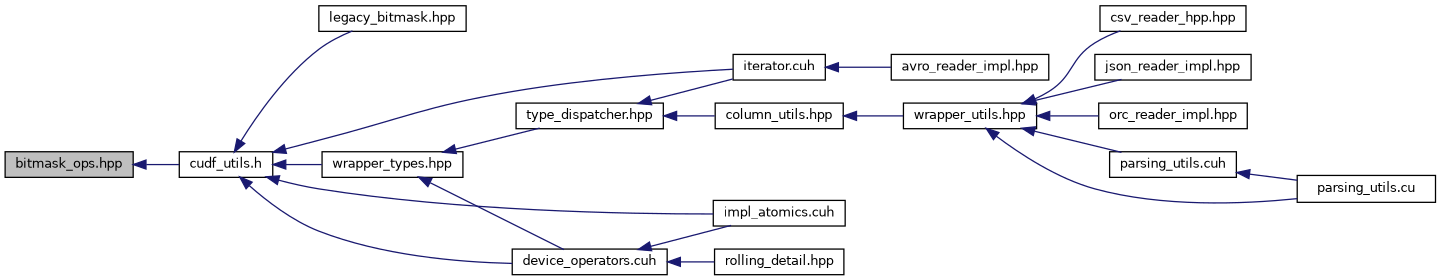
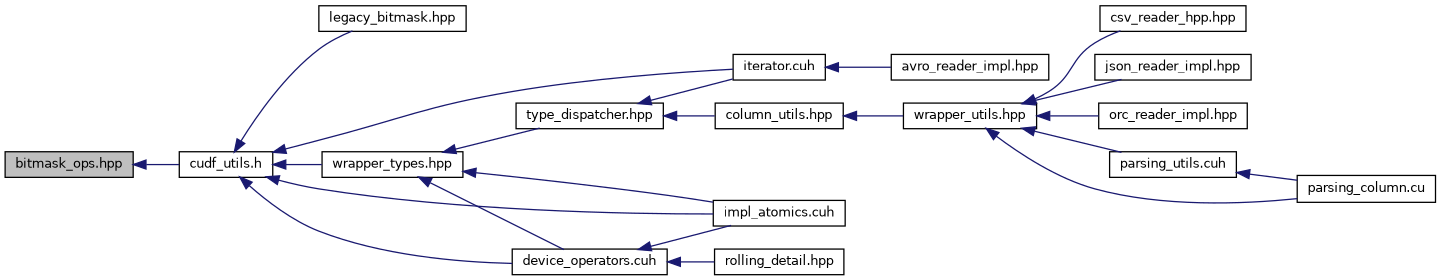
edge "impl_atomics.cuh" -> "wrapper_types.hpp": added
node "parsing_utils.cu": label "parsing_utils.cu" -> "parsing_column.cu"
